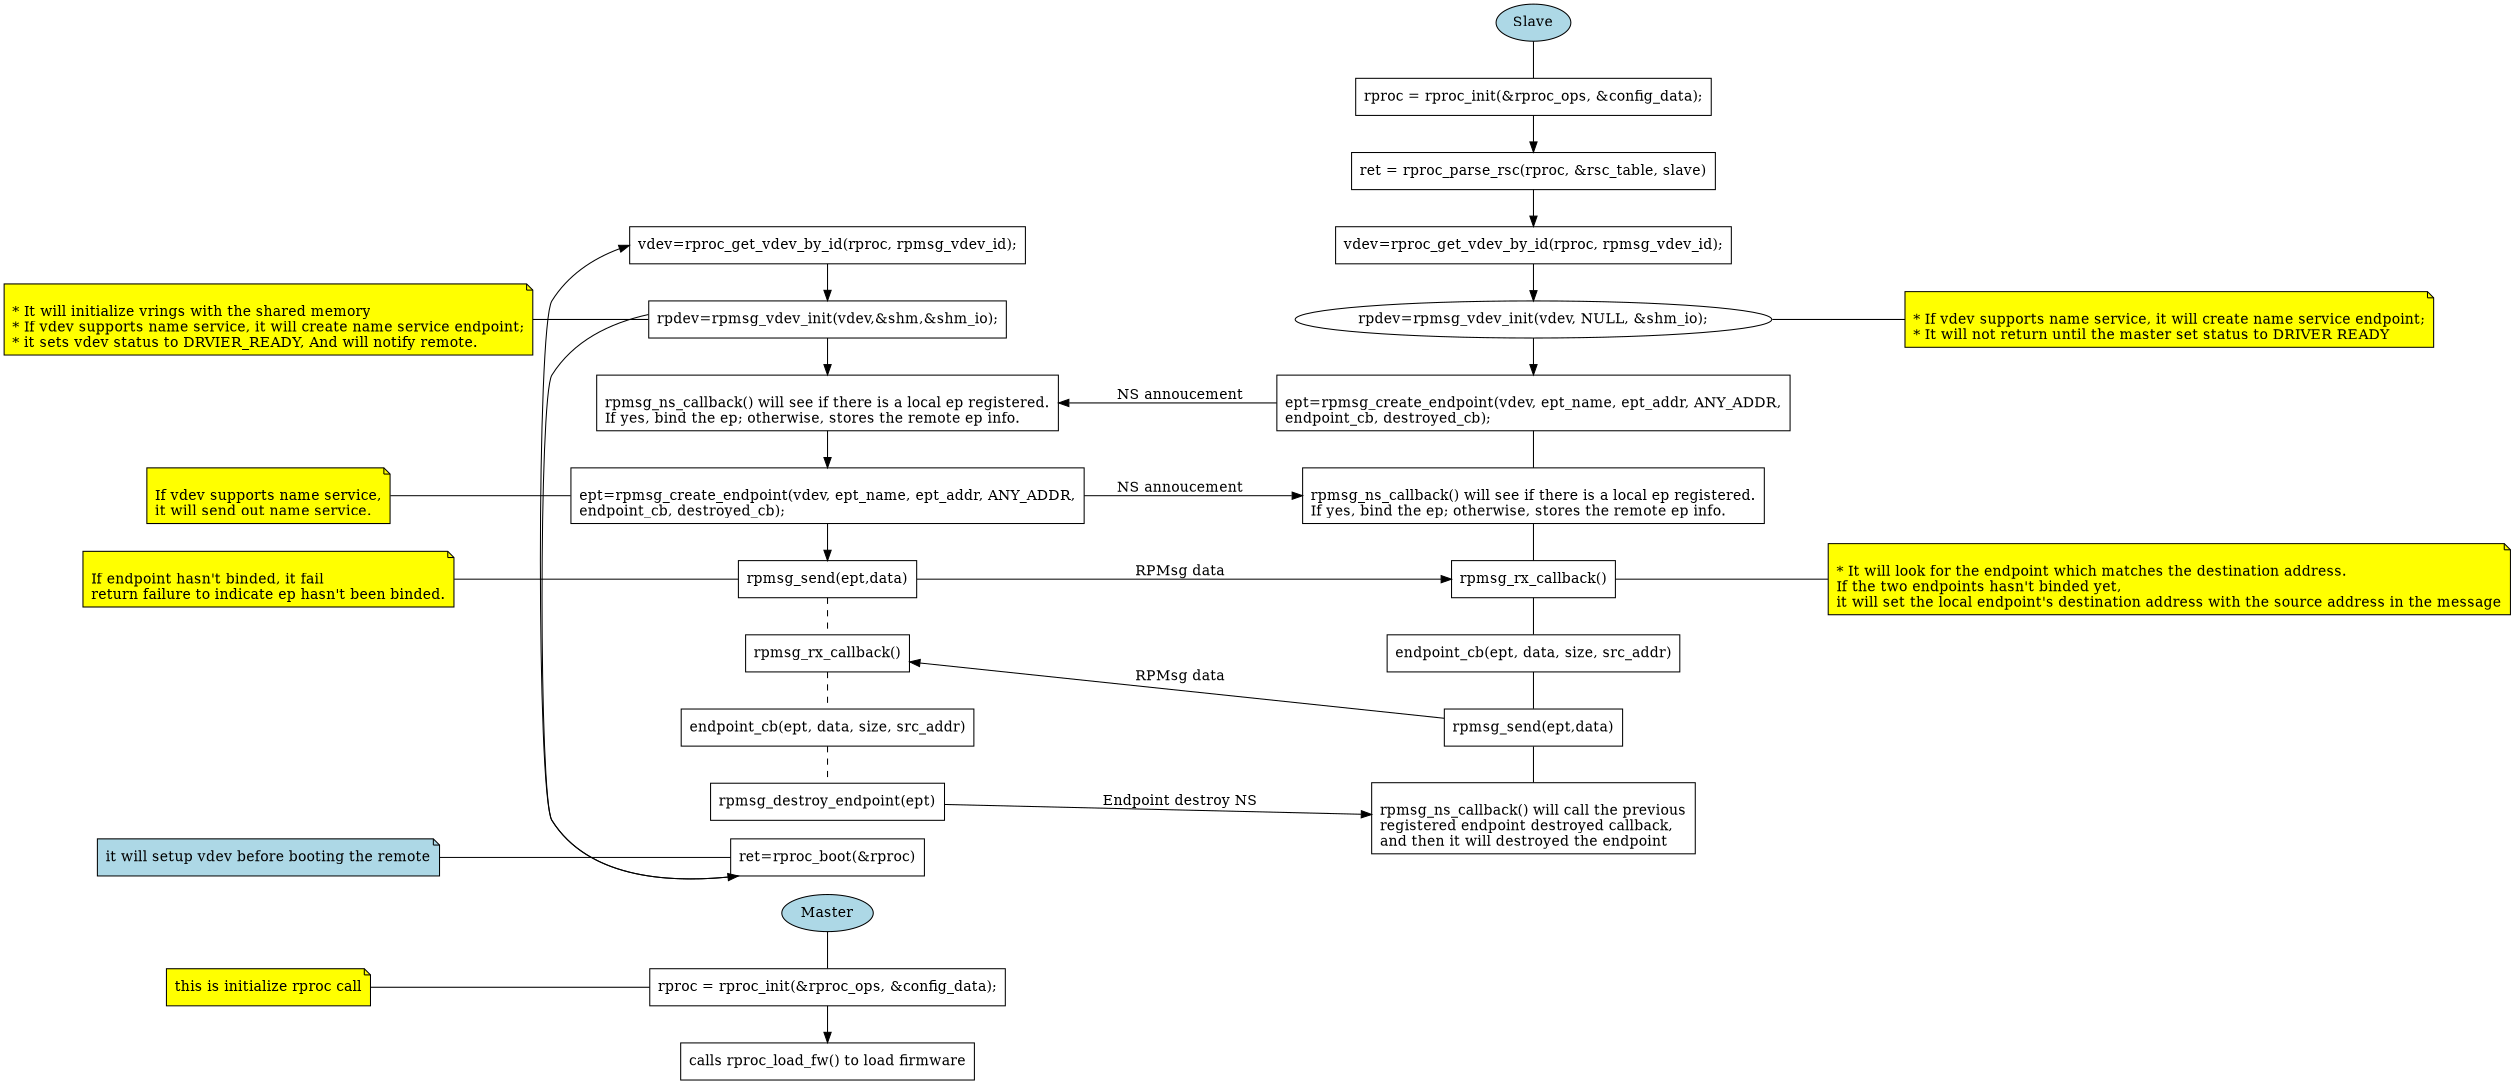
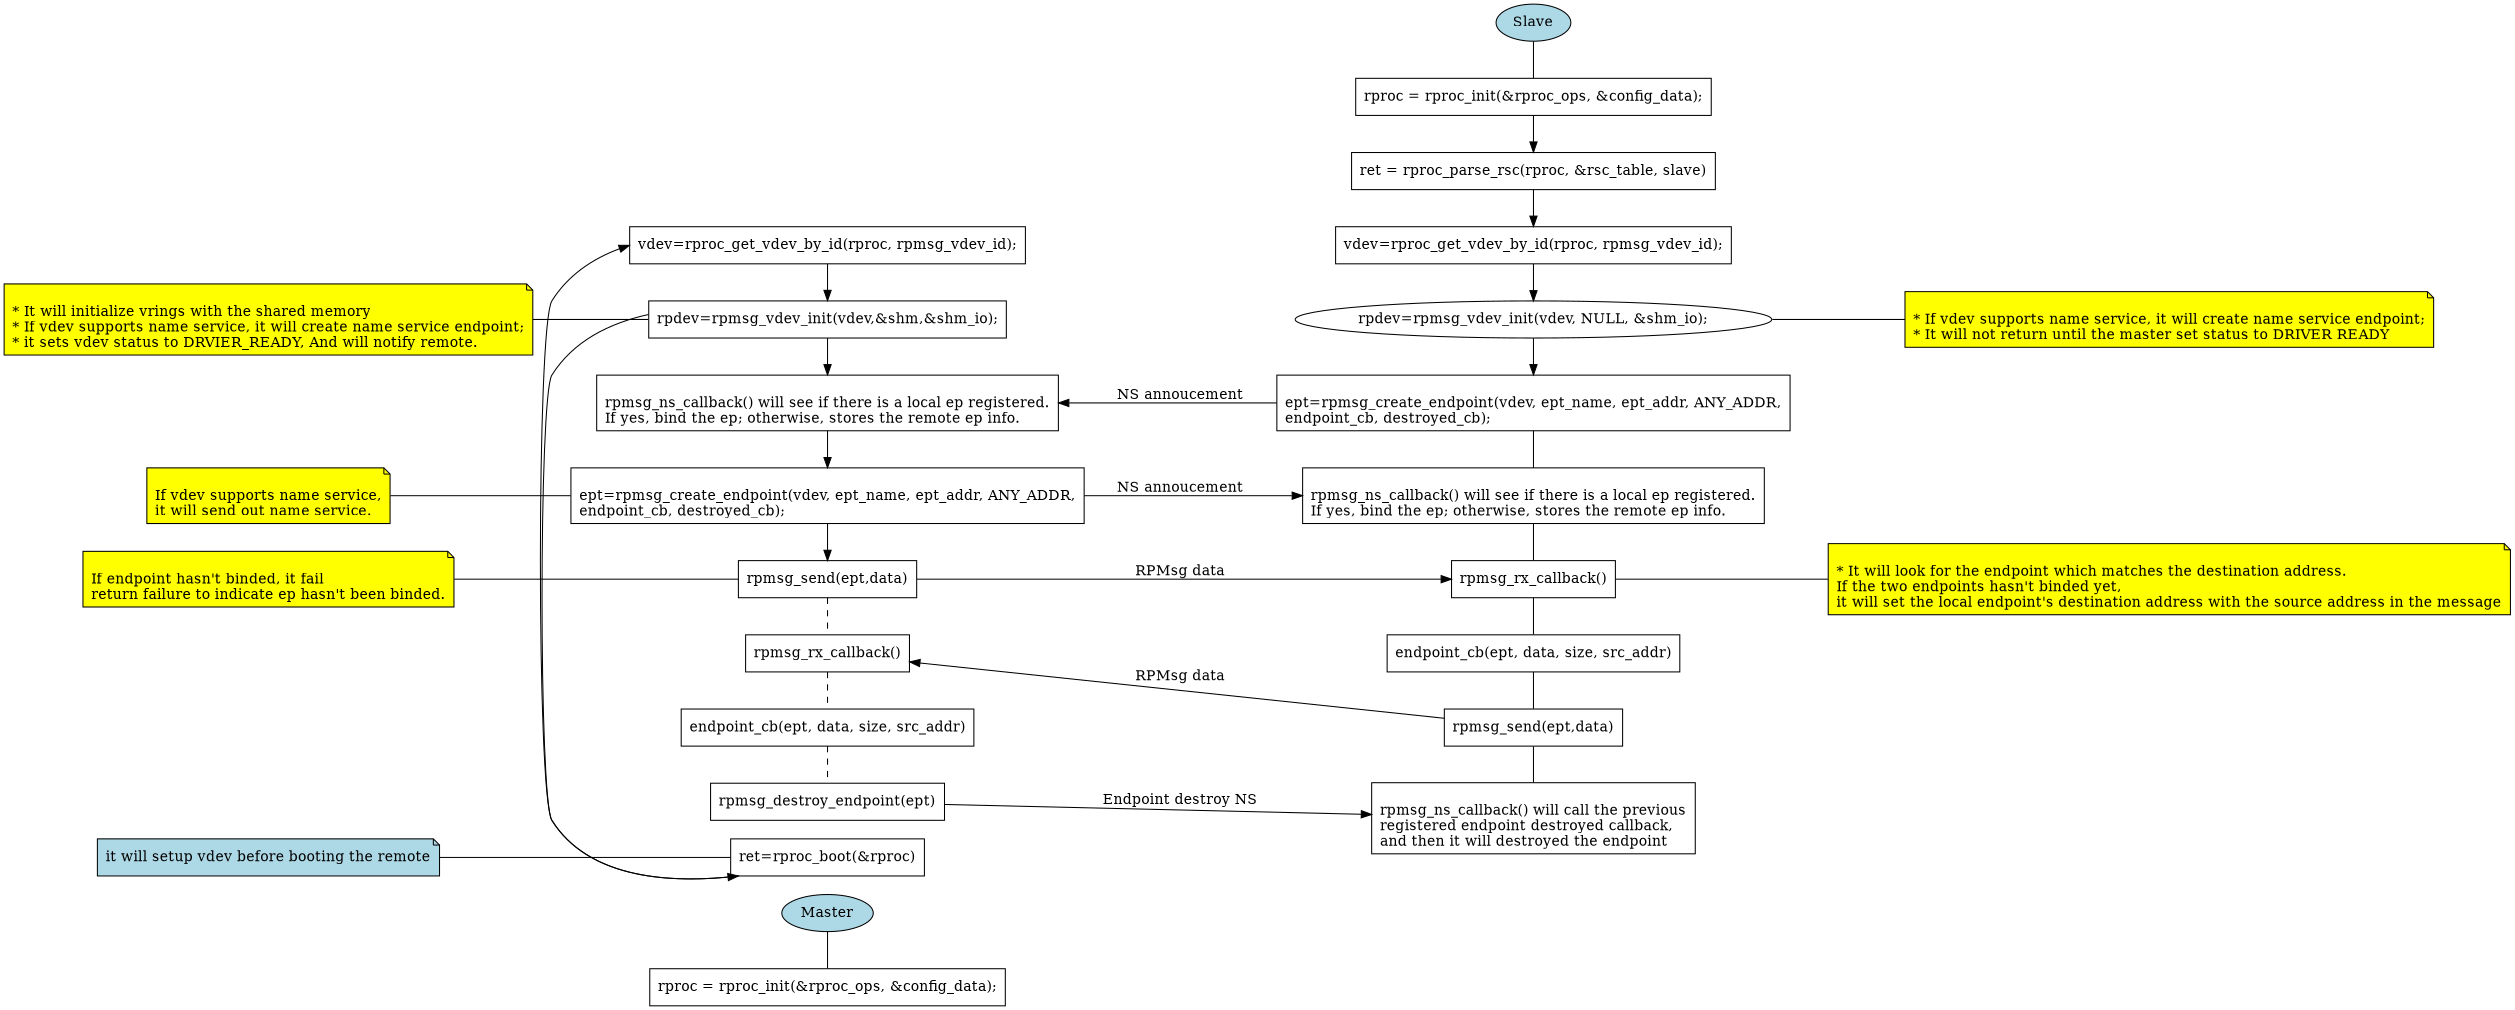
node "this is initialize rproc call": removed
node "calls rproc_load_fw() to load firmware": removed
